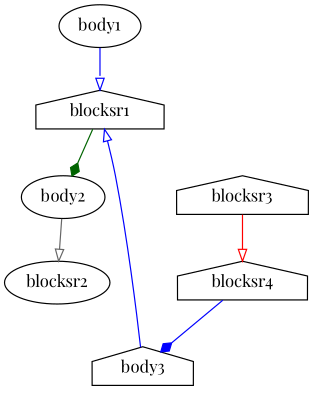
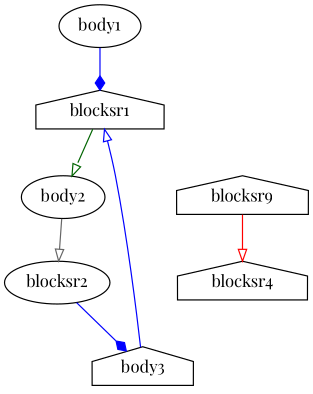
edge "body1" -> "blocksr1": arrowhead onormal -> diamond
edge "blocksr1" -> "body2": arrowhead diamond -> onormal
node "blocksr3": label "blocksr3" -> "blocksr9"
edge "blocksr4" -> "body3": now "blocksr2" -> "body3"
